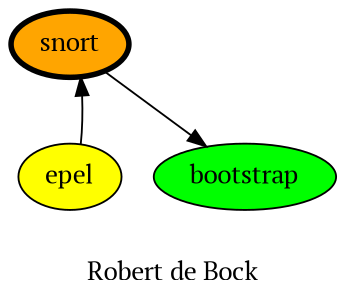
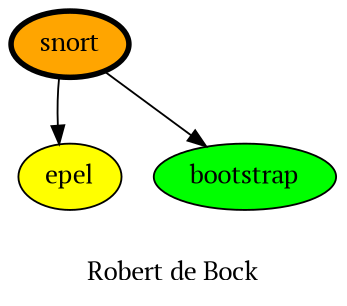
edge "epel" -> "snort": reversed
